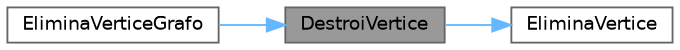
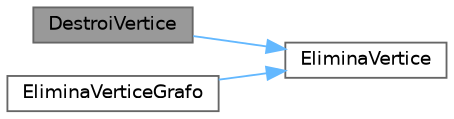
edge "EliminaVerticeGrafo" -> "DestroiVertice": now "EliminaVerticeGrafo" -> "EliminaVertice"
